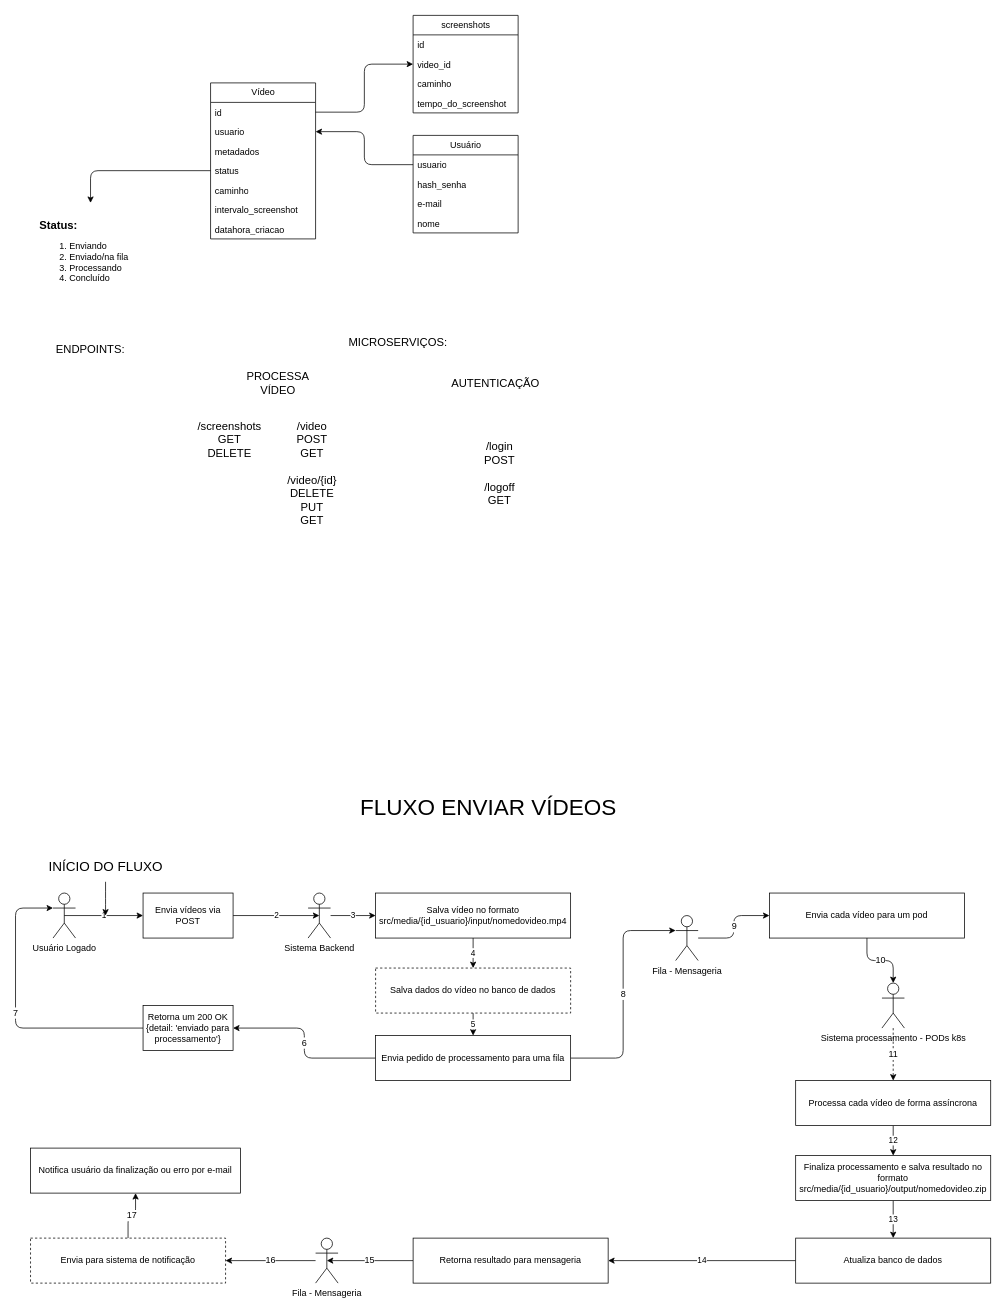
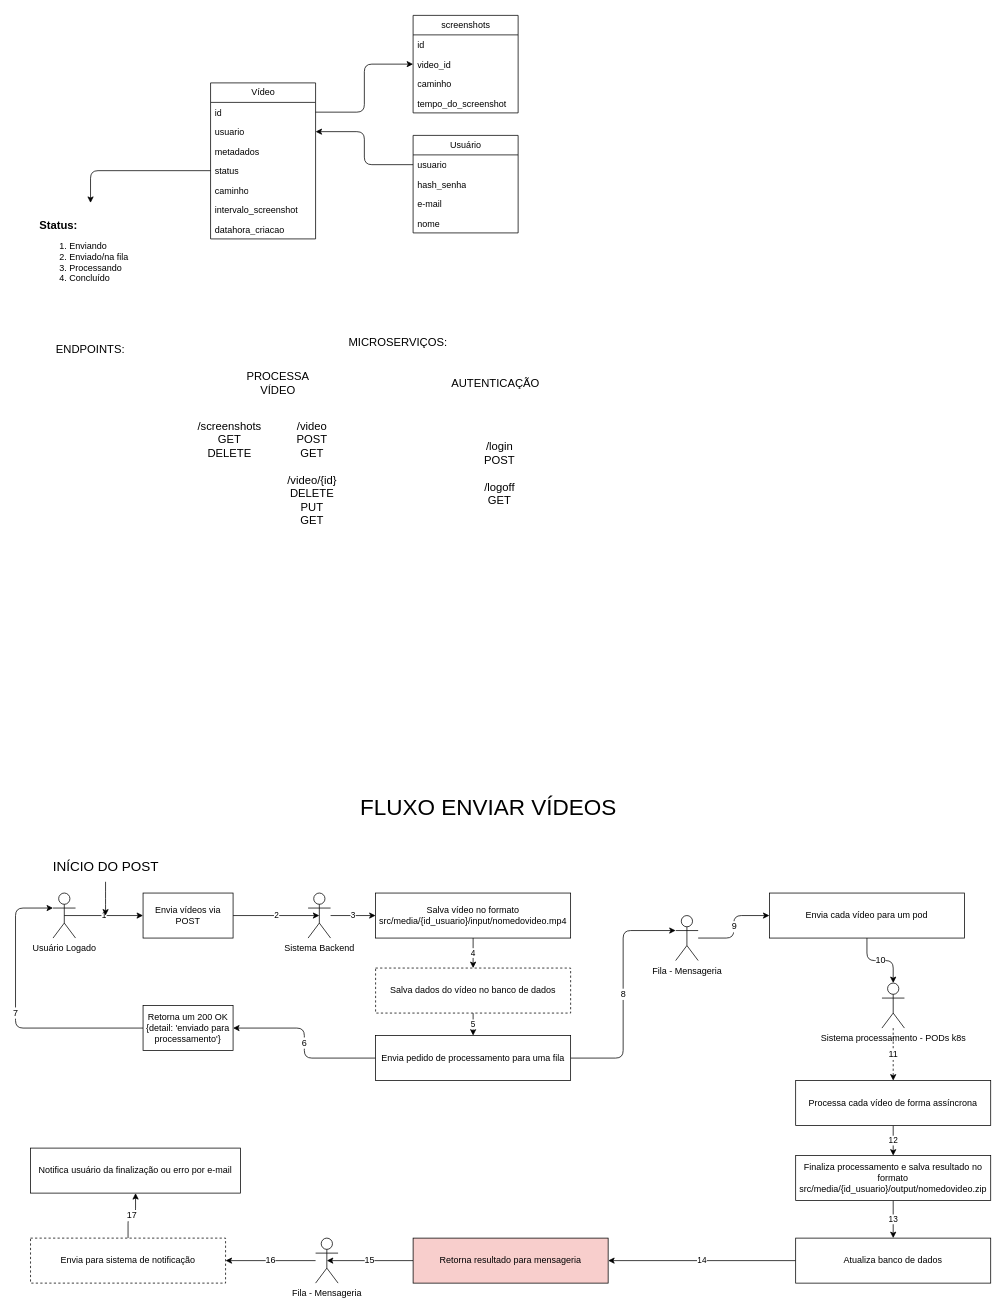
node "INÍCIO DO FLUXO": label "INÍCIO DO FLUXO" -> "INÍCIO DO POST"
node "Retorna resultado para mensageria": fillcolor #ffffff -> #f8cecc
